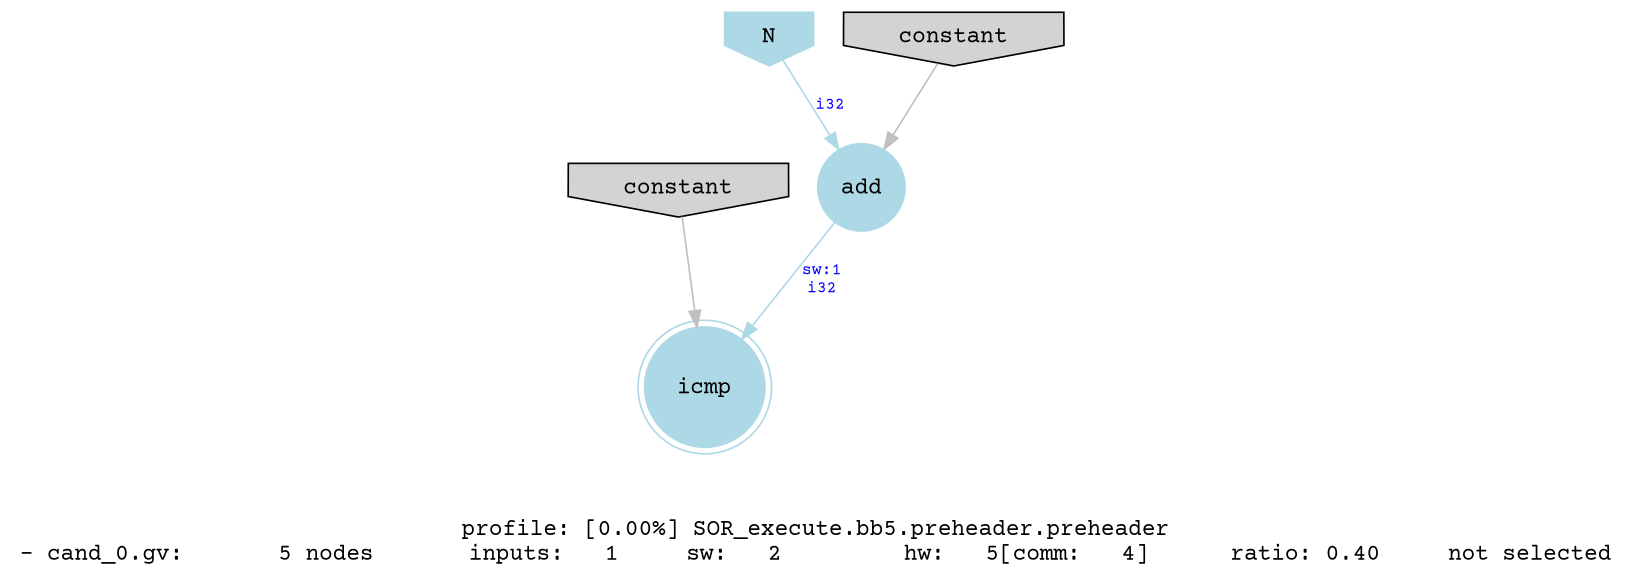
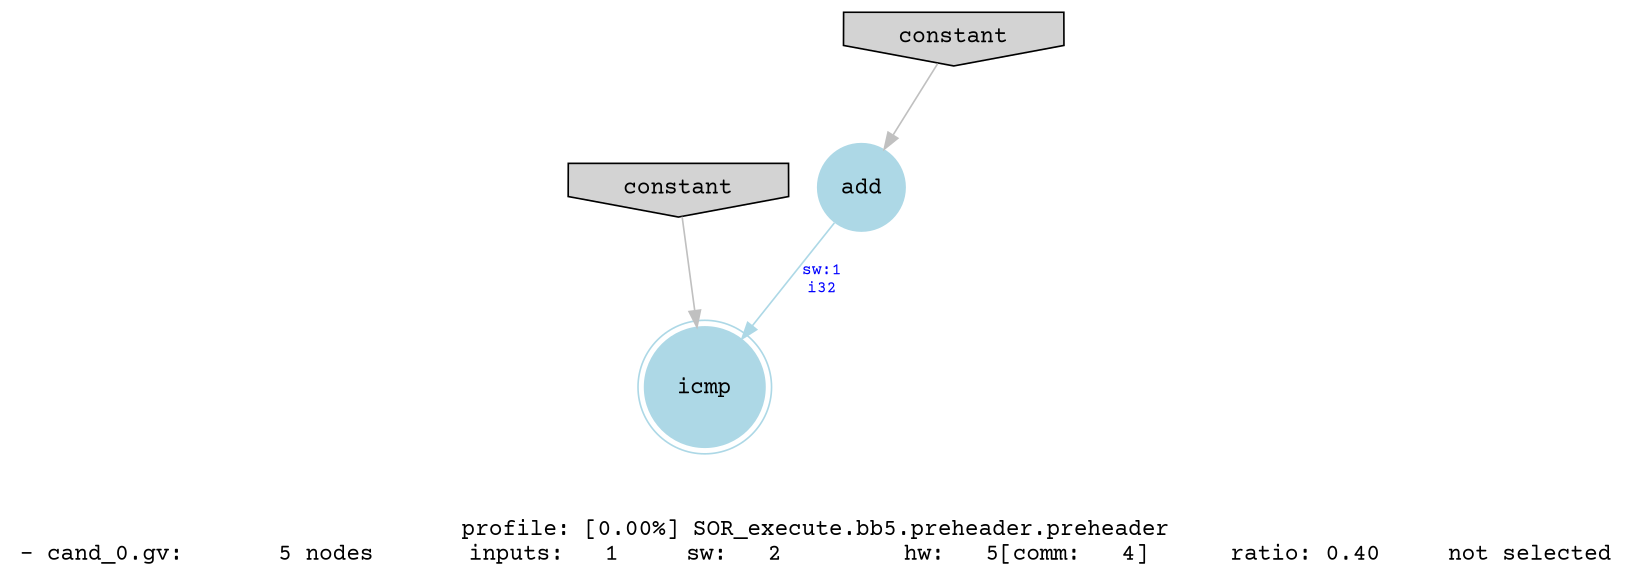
node "N": removed
